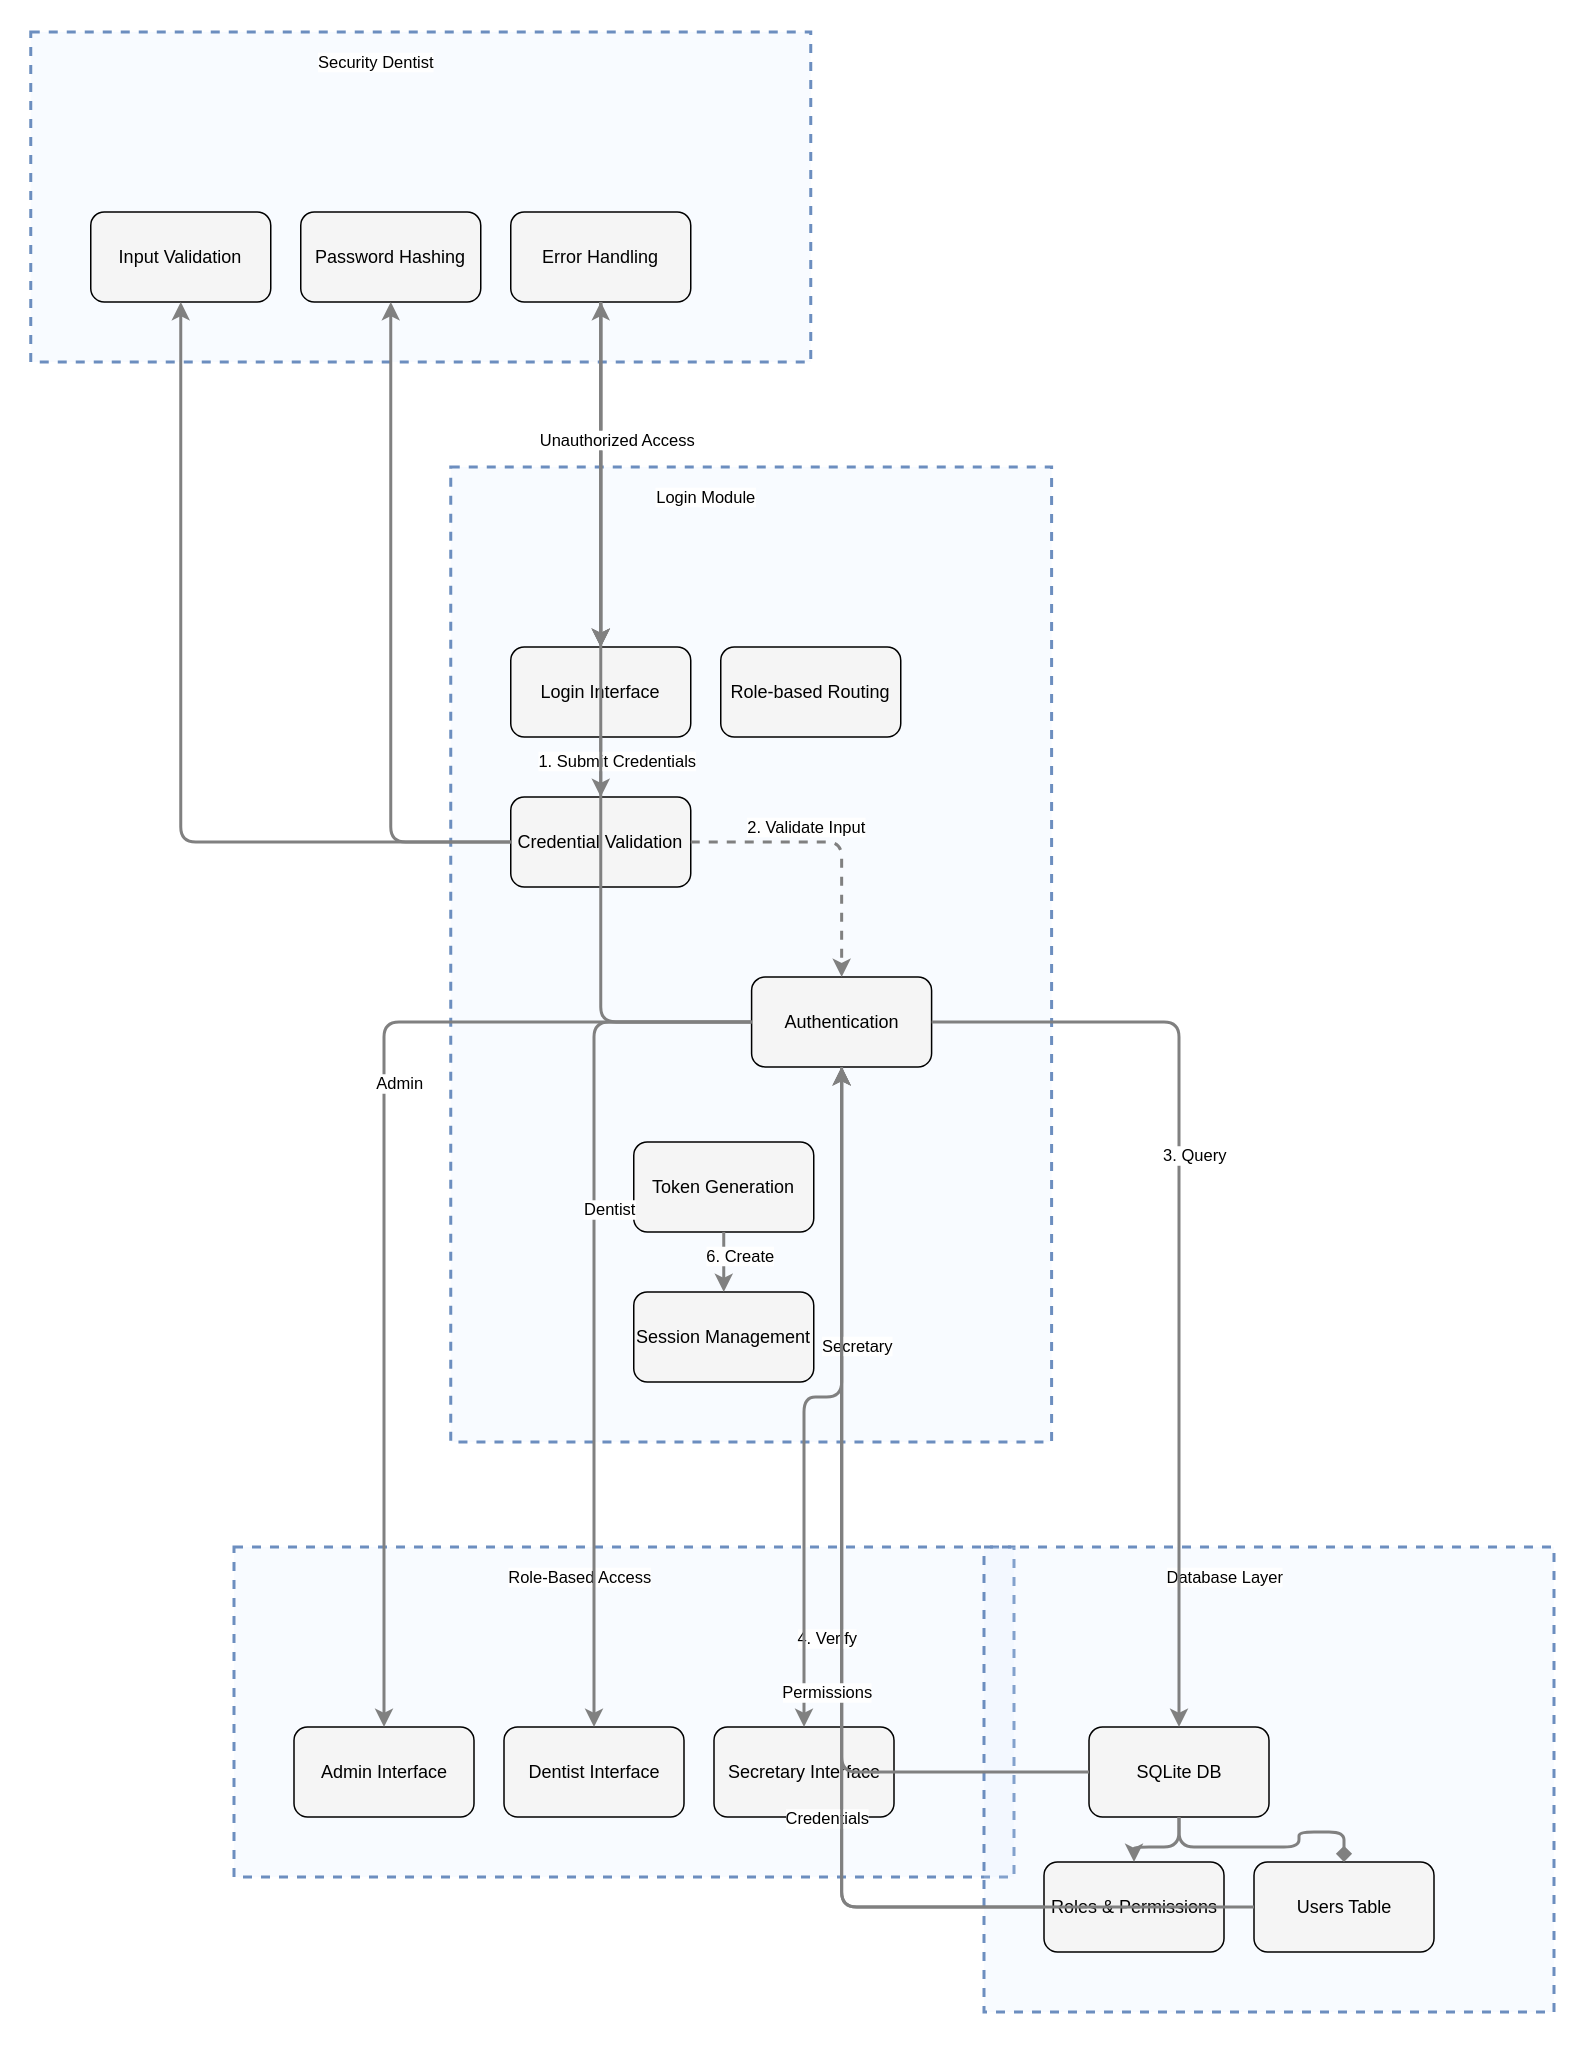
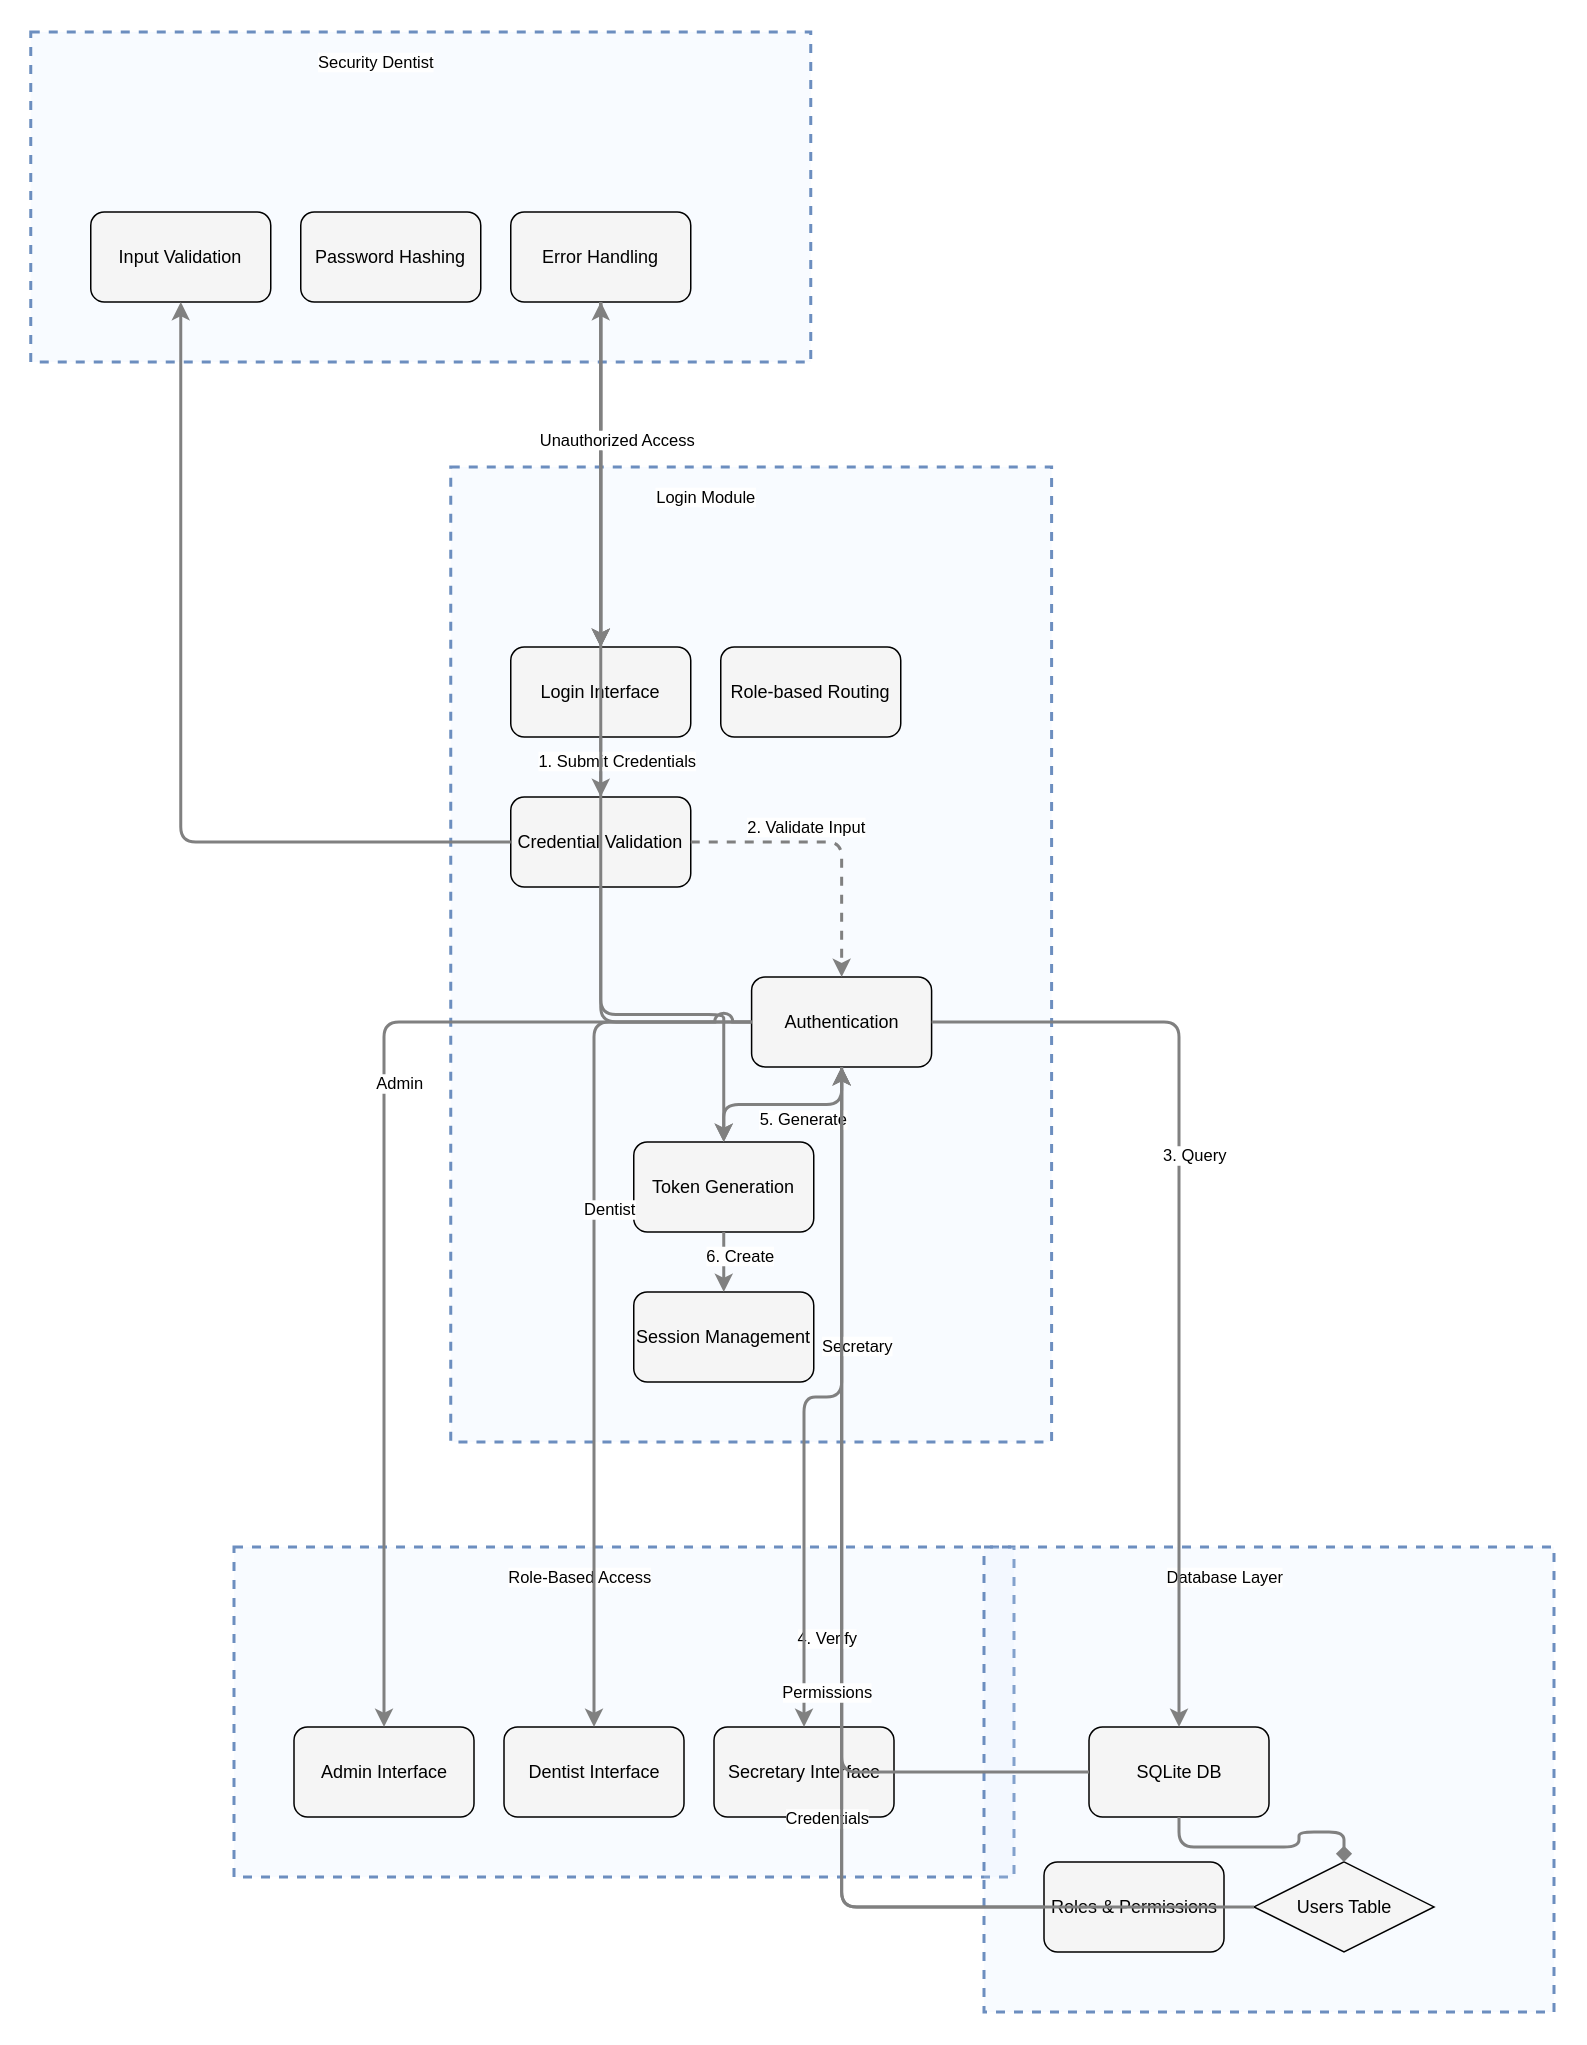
edge "Credential Validation" -> "Password Hashing": now "Credential Validation" -> "Token Generation"
edge "Authentication" -> "Token Generation": added, label "5. Generate"
edge "SQLite DB" -> "Roles & Permissions": removed
node "Users Table": shape rounded rectangle -> diamond
